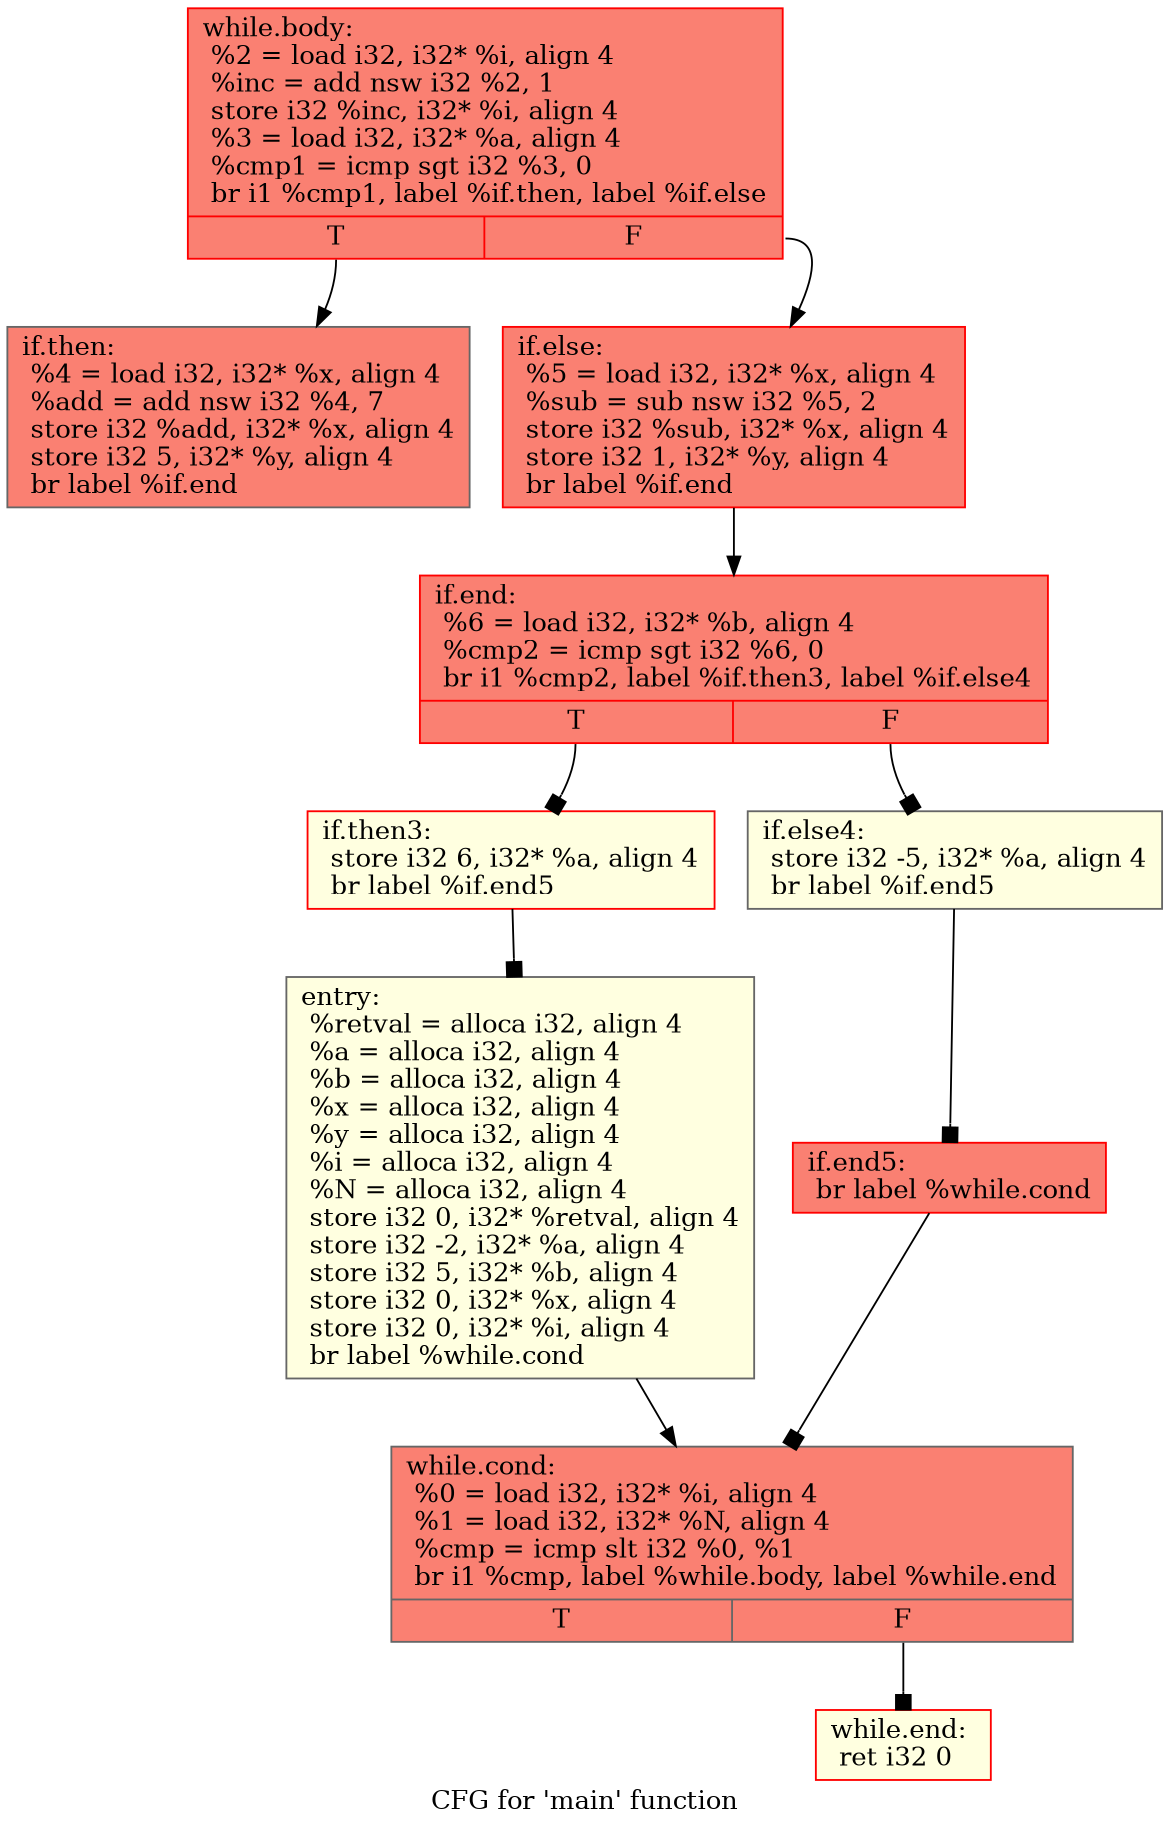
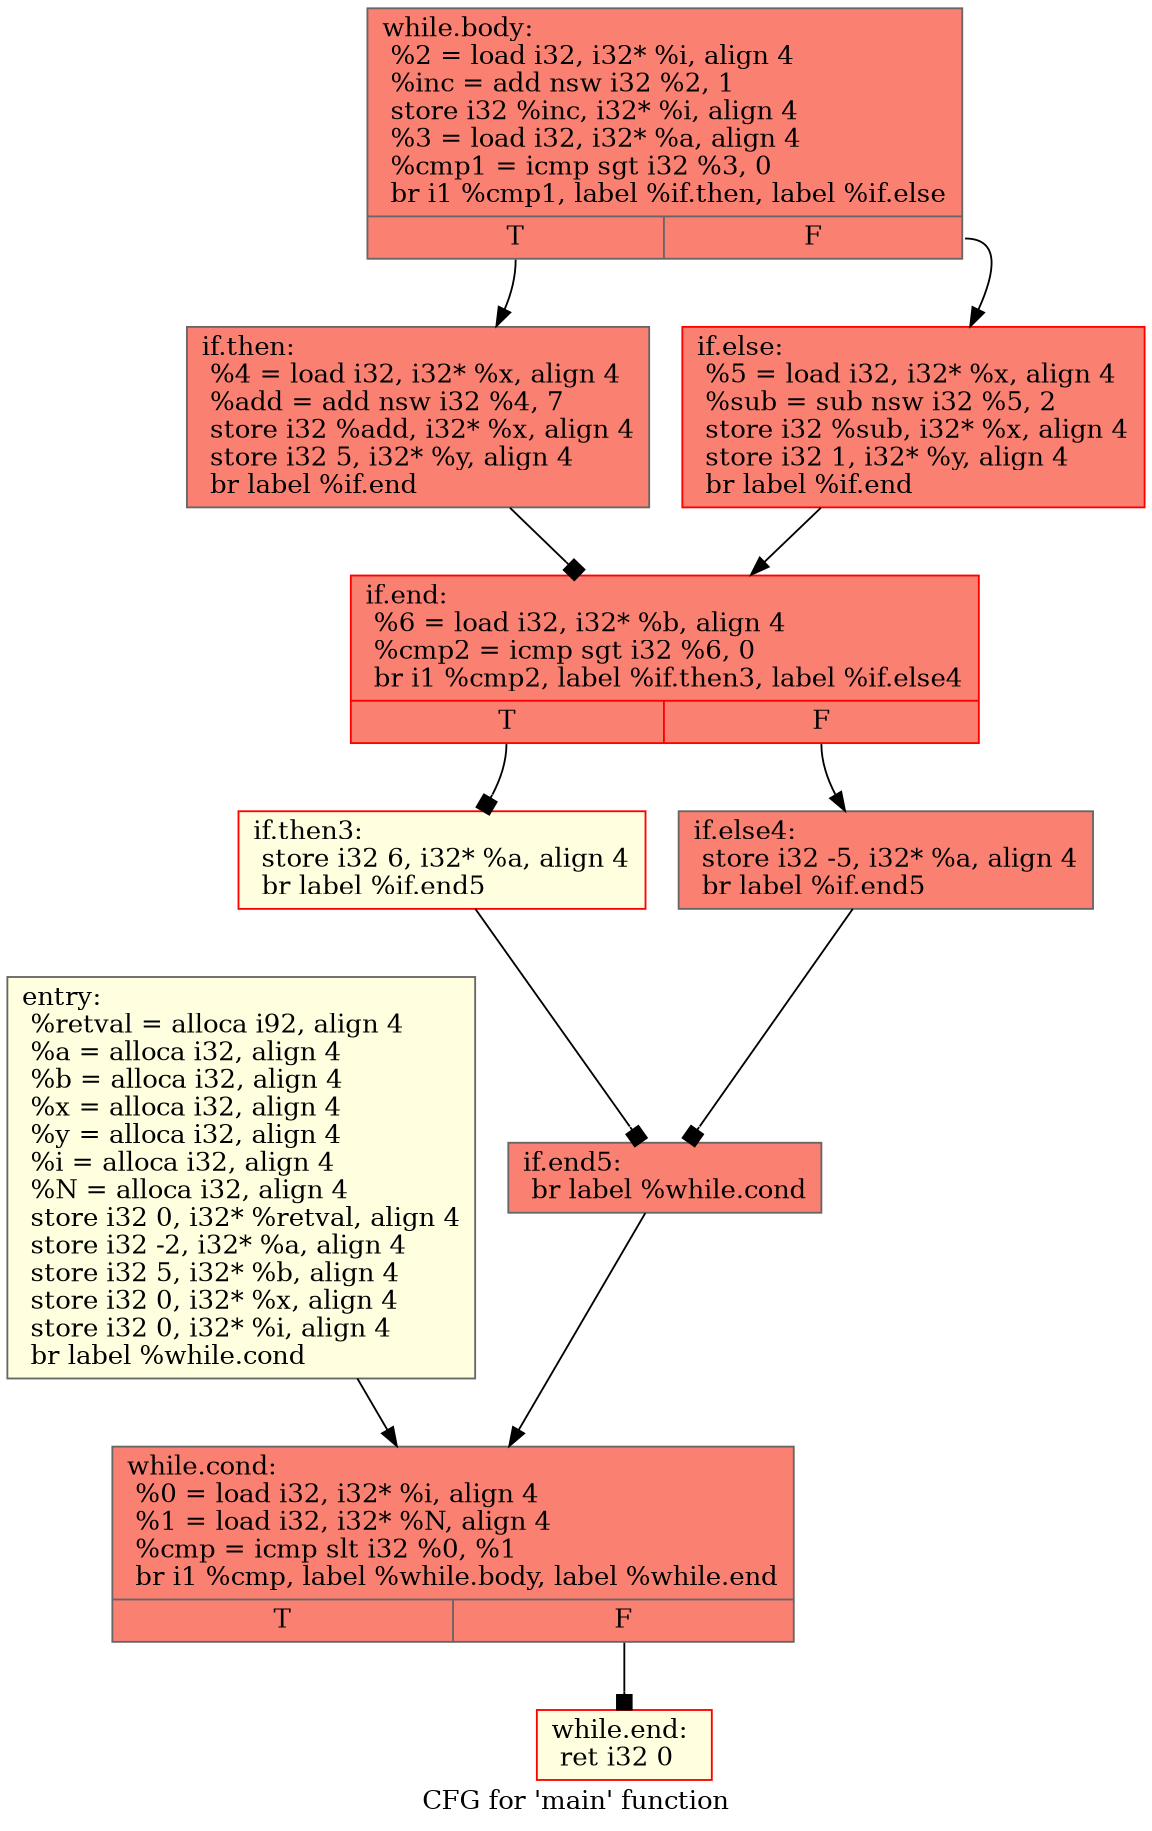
node "while.body:": color red -> gray40
edge "if.then:" -> "if.end:": added
edge "if.end:" -> "if.else4:": arrowhead box -> normal
node "if.else4:": fillcolor lightyellow -> salmon
edge "if.then3:" -> "entry:": now "if.then3:" -> "if.end5:"
node "entry:": text "%retval = alloca i32, align 4" -> "%retval = alloca i92, align 4"
node "if.end5:": color red -> gray40
edge "if.end5:" -> "while.cond:": arrowhead box -> normal
